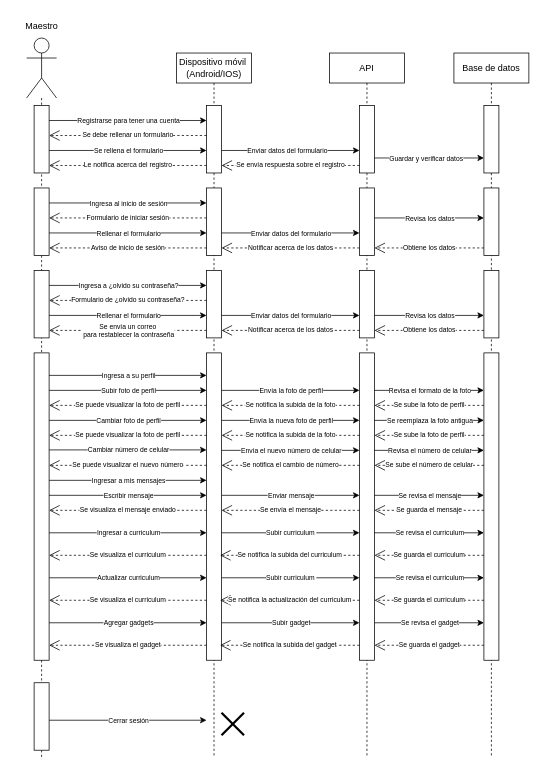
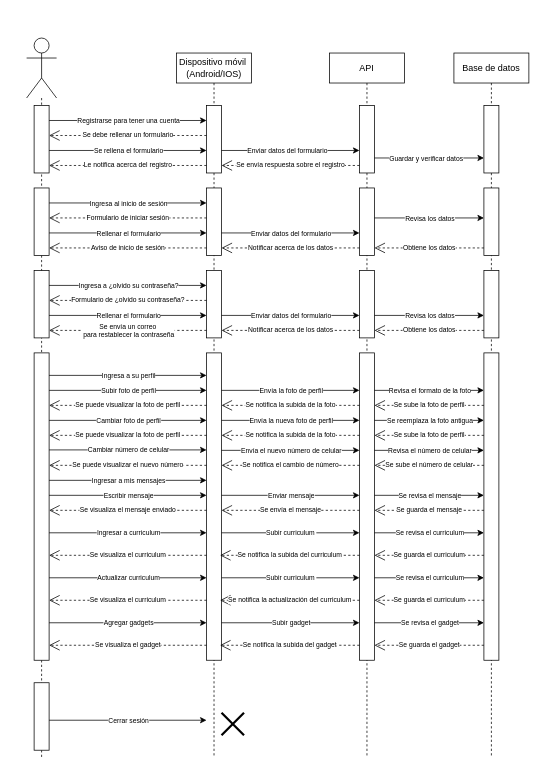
node "Maestro": removed
